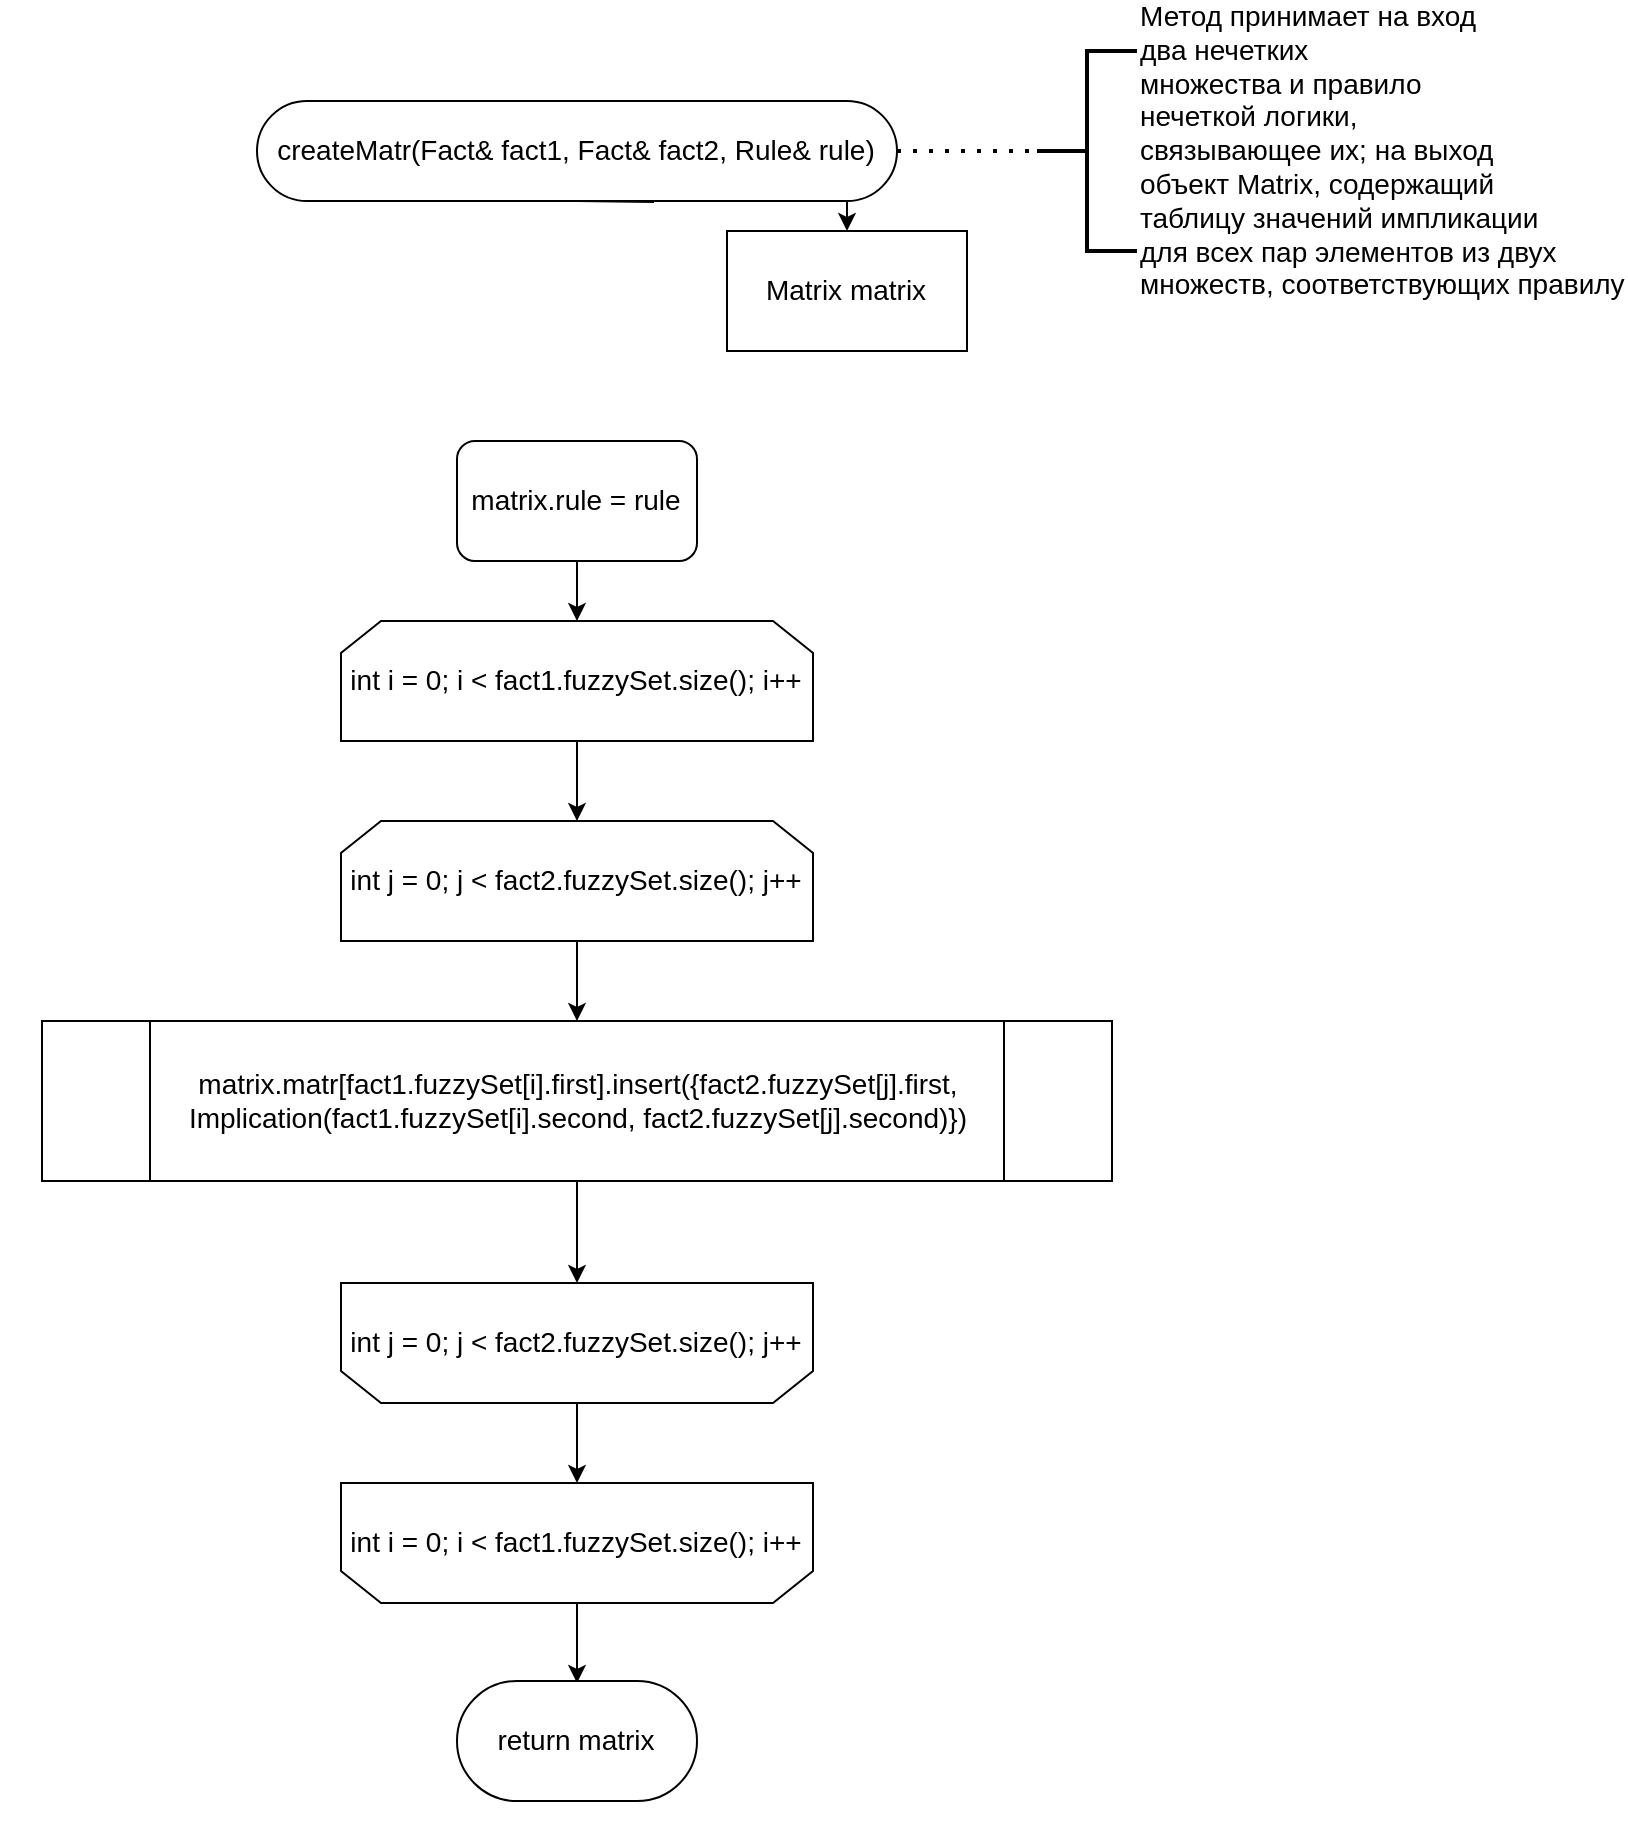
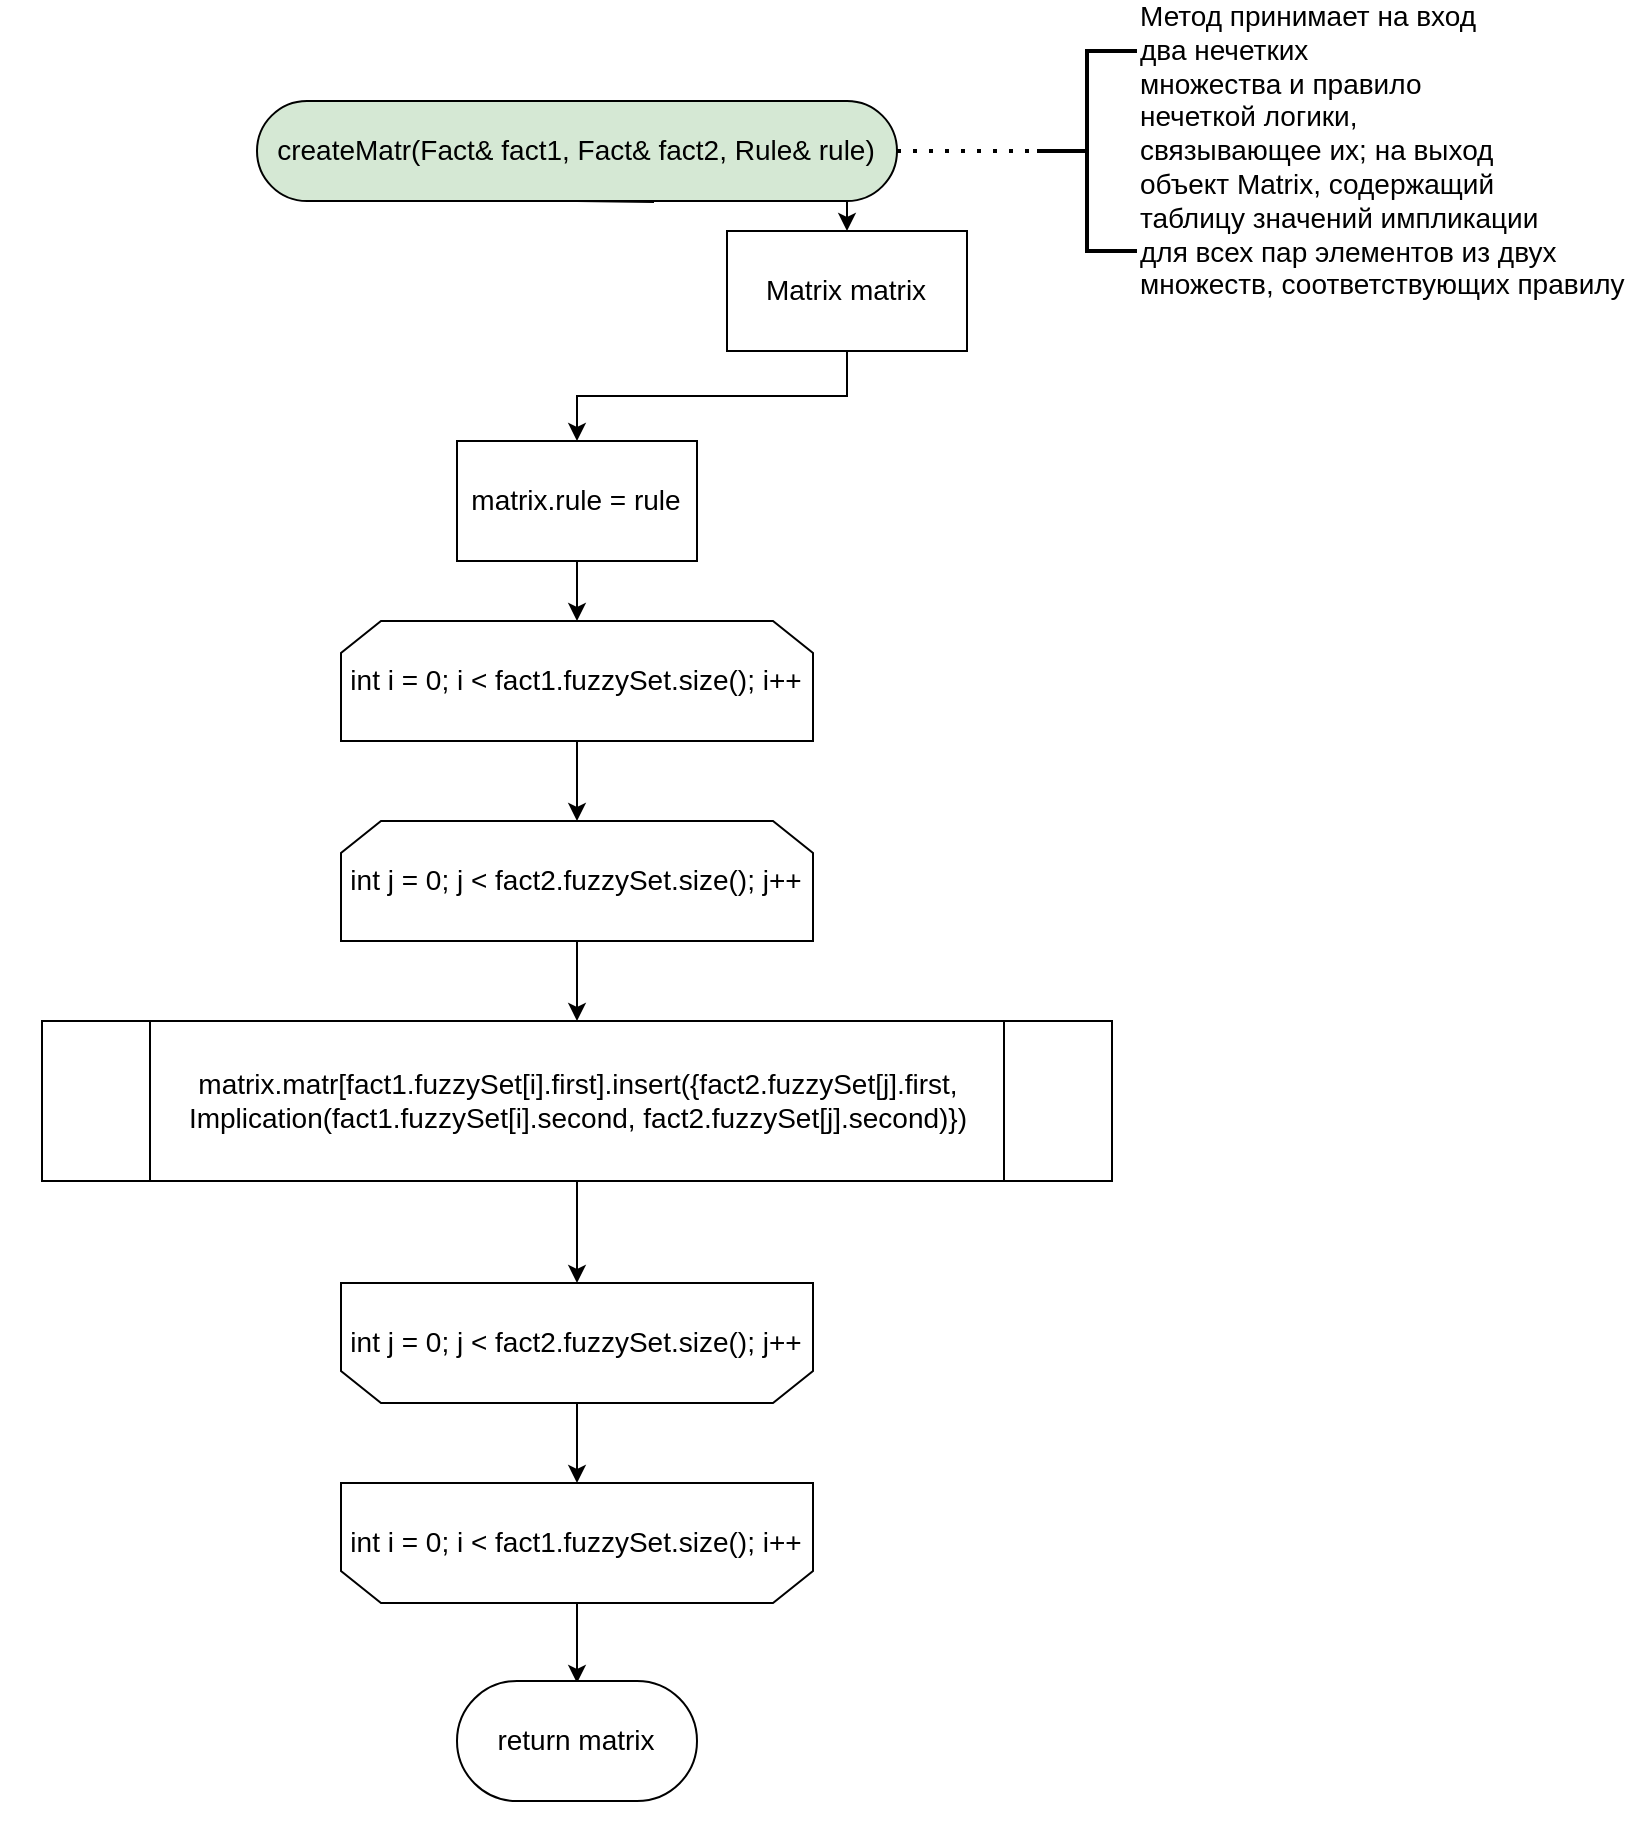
node "createMatr(Fact& fact1, Fact& fact2, Rule& rule)": fillcolor #ffffff -> #d5e8d4
edge "Matrix matrix" -> "matrix.rule = rule": added
node "matrix.rule = rule": shape rounded rectangle -> rectangle
